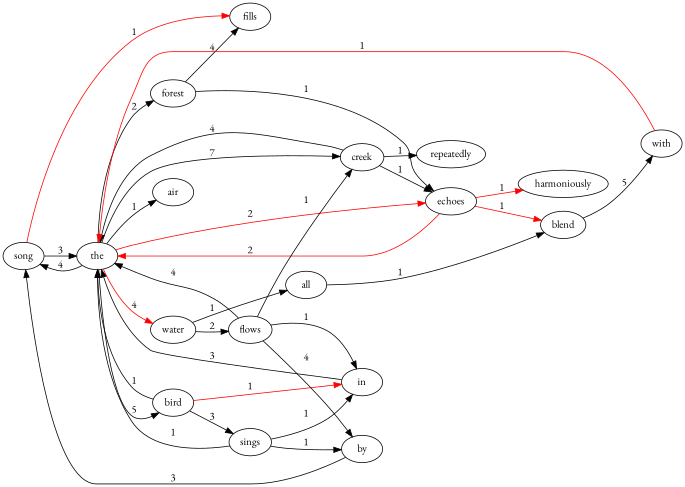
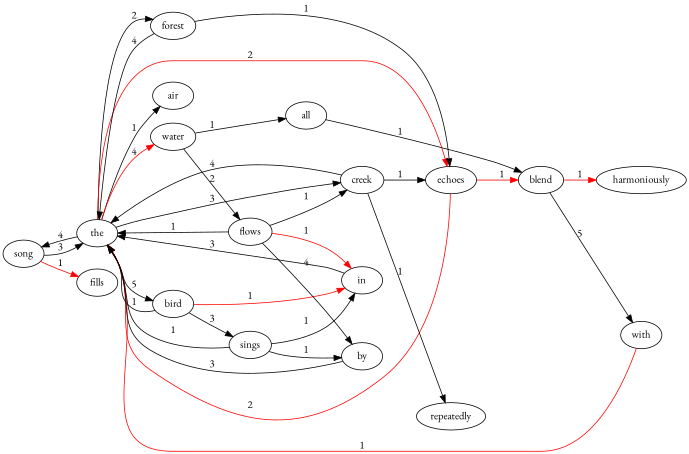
edge "forest" -> "fills": now "forest" -> "the"
edge "the" -> "creek": label "7" -> "3"
edge "echoes" -> "harmoniously": now "blend" -> "harmoniously"
edge "flows" -> "the": label "4" -> "1"
edge "flows" -> "in": color black -> red
edge "by" -> "song": now "by" -> "the"
